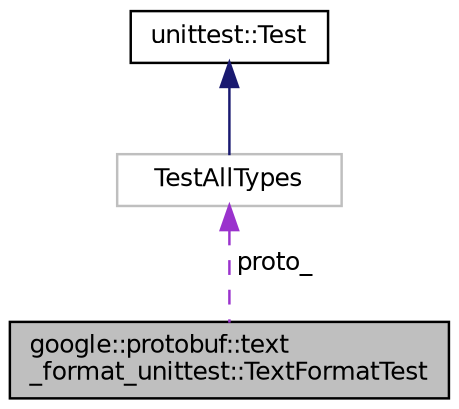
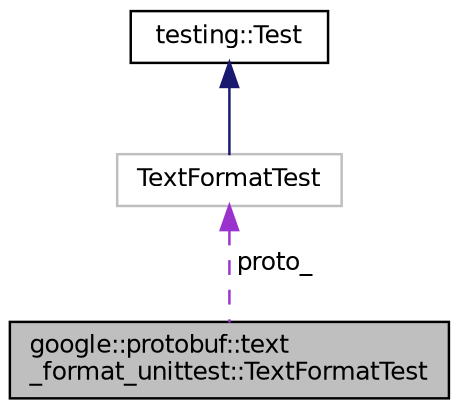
node "unittest::Test": label "unittest::Test" -> "testing::Test"
node "TestAllTypes": label "TestAllTypes" -> "TextFormatTest"
